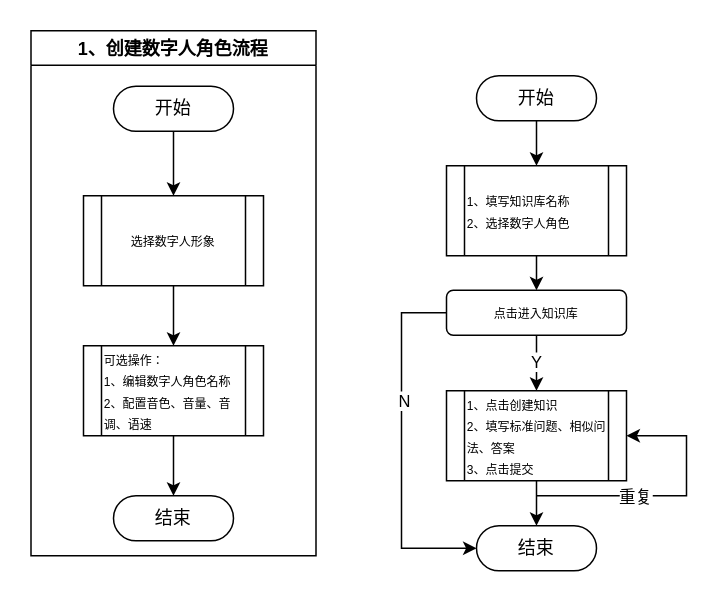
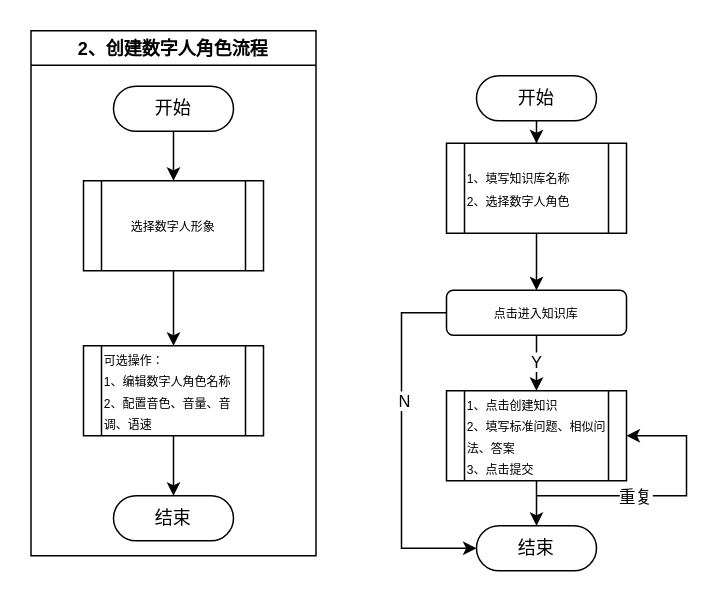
node "1、创建数字人角色流程": label "1、创建数字人角色流程" -> "2、创建数字人角色流程"
node "1、填写知识库名称 2、选择数字人角色": moved (536, 211) -> (536, 188)
node "选择数字人形象": moved (173, 241) -> (173, 226)
